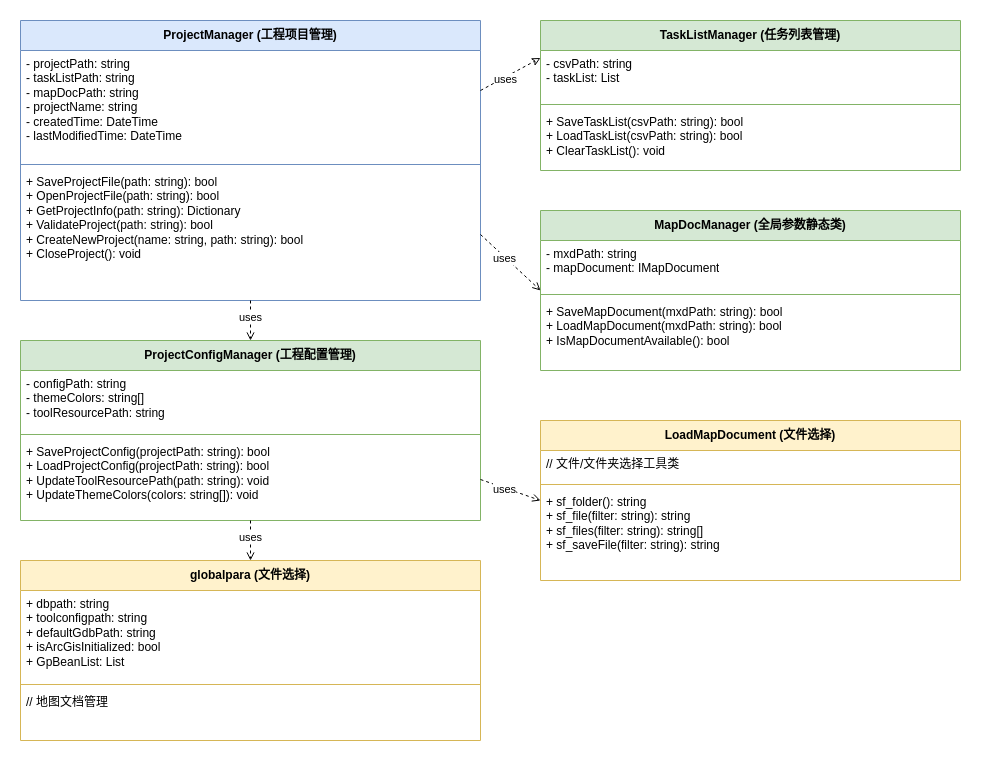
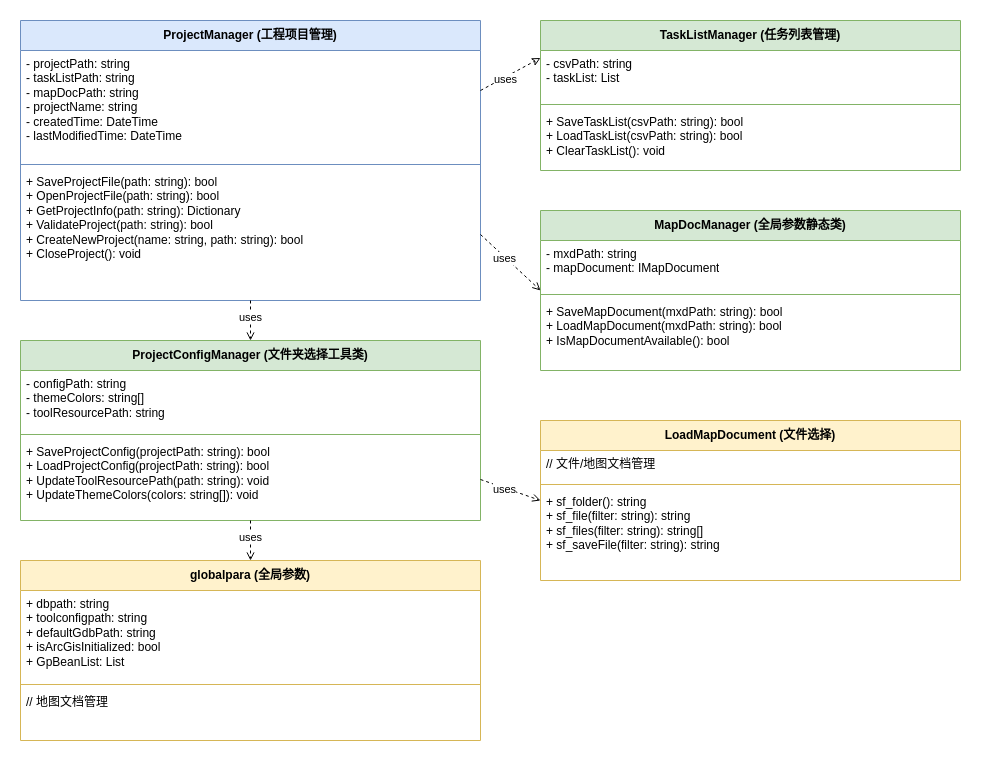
node "ProjectConfigManager (工程配置管理)": label "ProjectConfigManager (工程配置管理)" -> "ProjectConfigManager (文件夹选择工具类)"
node "// 文件/文件夹选择工具类": label "// 文件/文件夹选择工具类" -> "// 文件/地图文档管理"
node "globalpara (文件选择)": label "globalpara (文件选择)" -> "globalpara (全局参数)"
